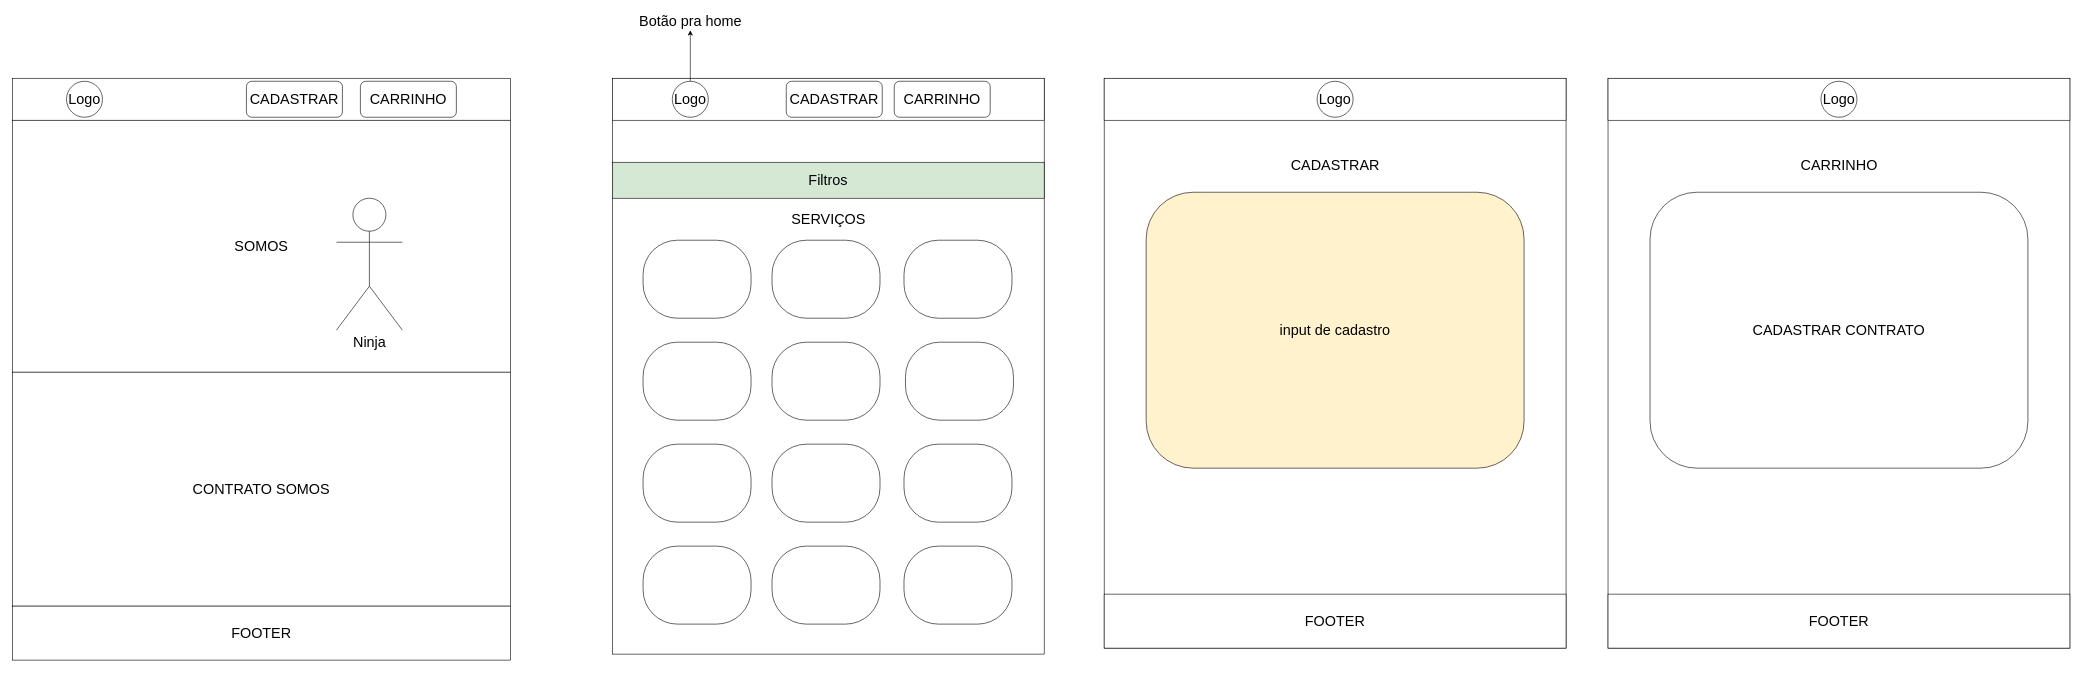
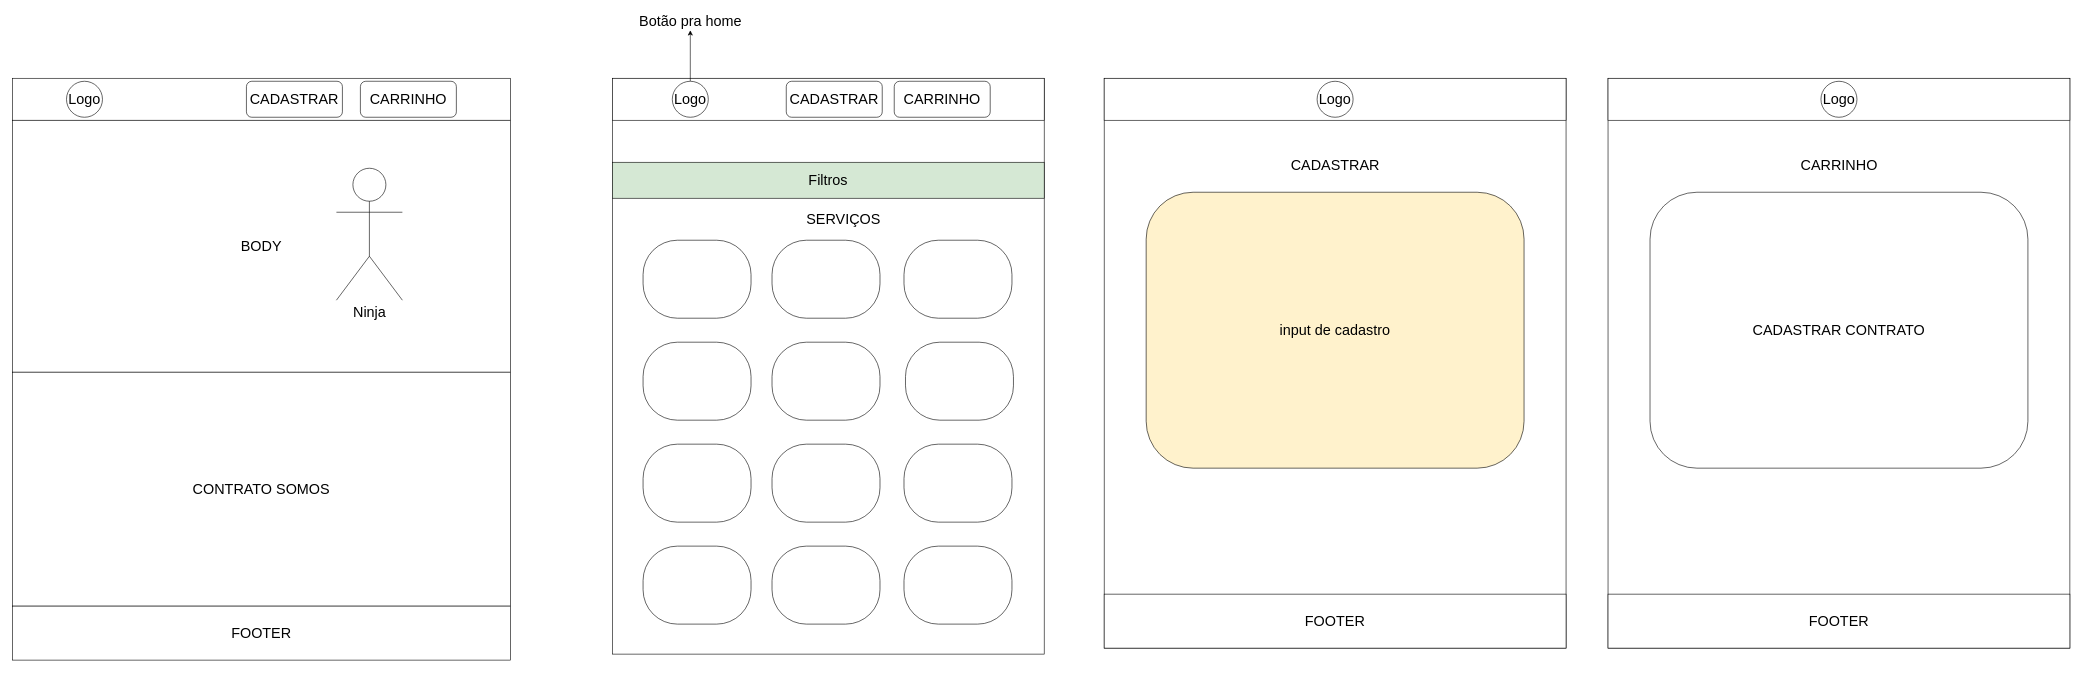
node "SERVIÇOS": moved (828, 219) -> (843, 219)
node "SOMOS": label "SOMOS" -> "BODY"
node "Ninja": moved (369, 264) -> (369, 234)
